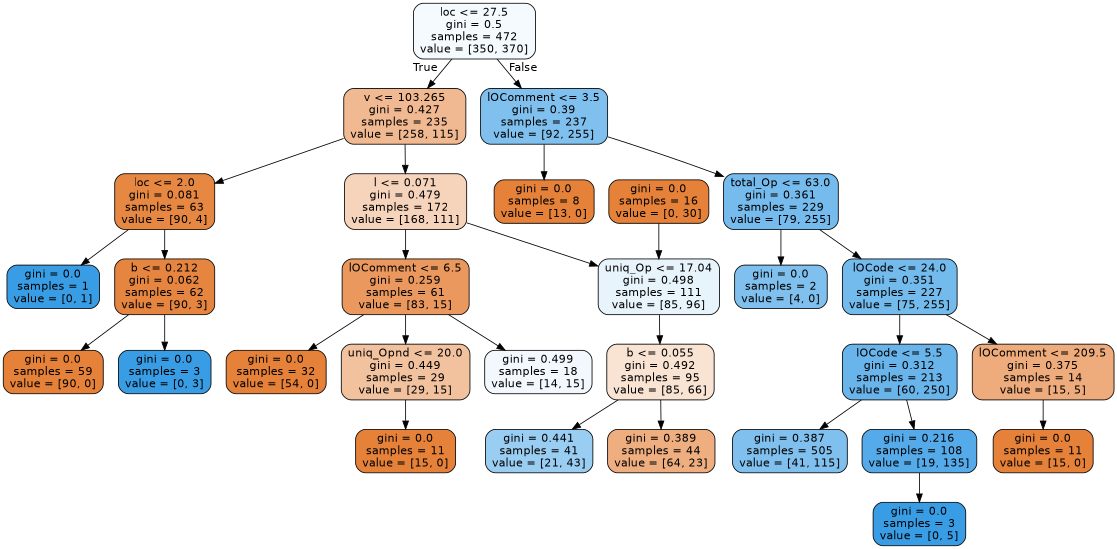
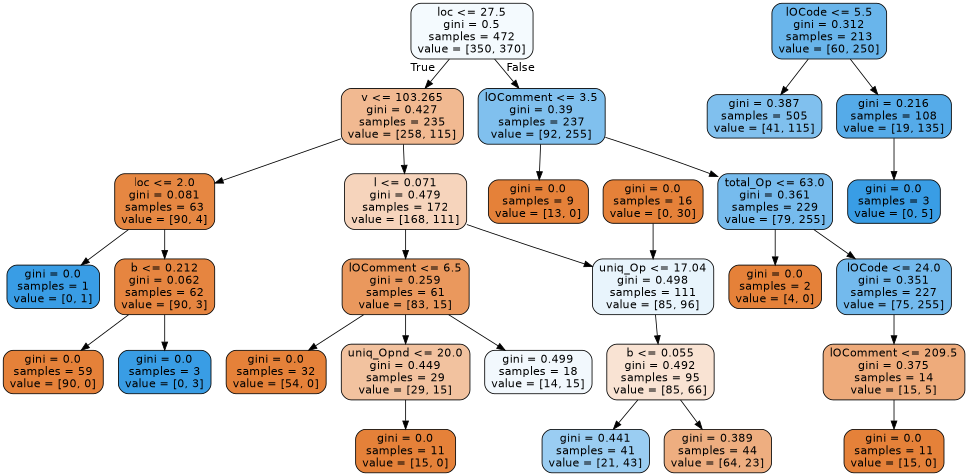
node "gini = 0.0 samples = 8 value = [13, 0]": label "gini = 0.0 samples = 8 value = [13, 0]" -> "gini = 0.0 samples = 9 value = [13, 0]"
node "gini = 0.0 samples = 2 value = [4, 0]": fillcolor #80c0ee -> #e58139
edge "lOCode <= 24.0 gini = 0.351 samples = 227 value = [75, 255]" -> "lOCode <= 5.5 gini = 0.312 samples = 213 value = [60, 250]": removed
